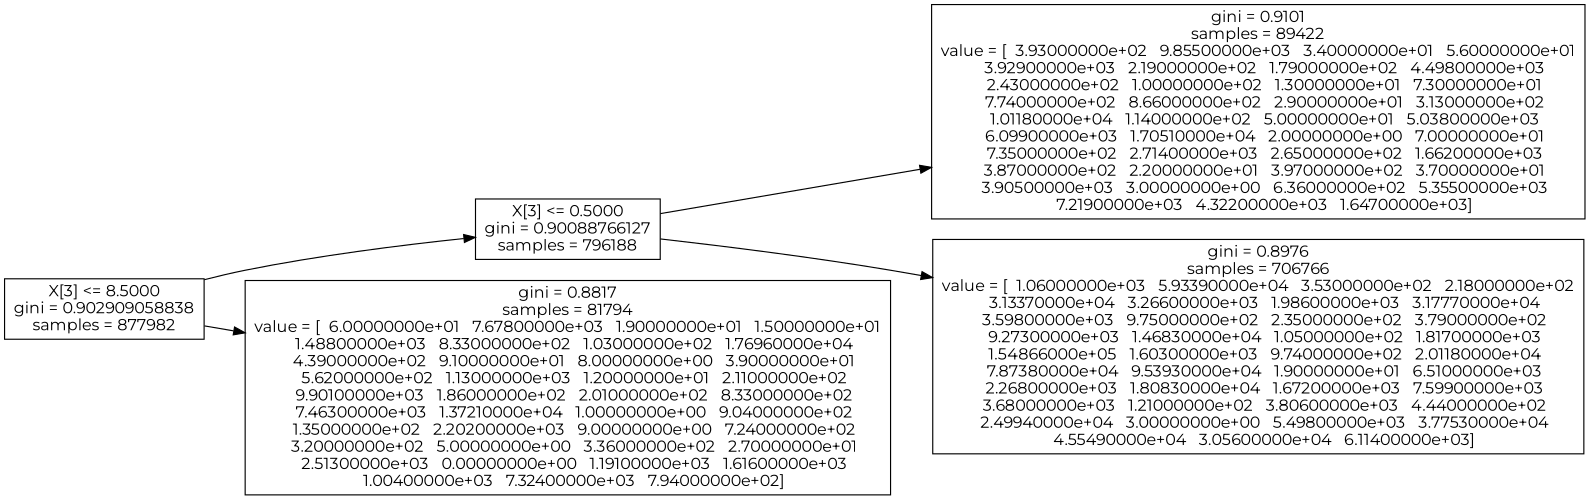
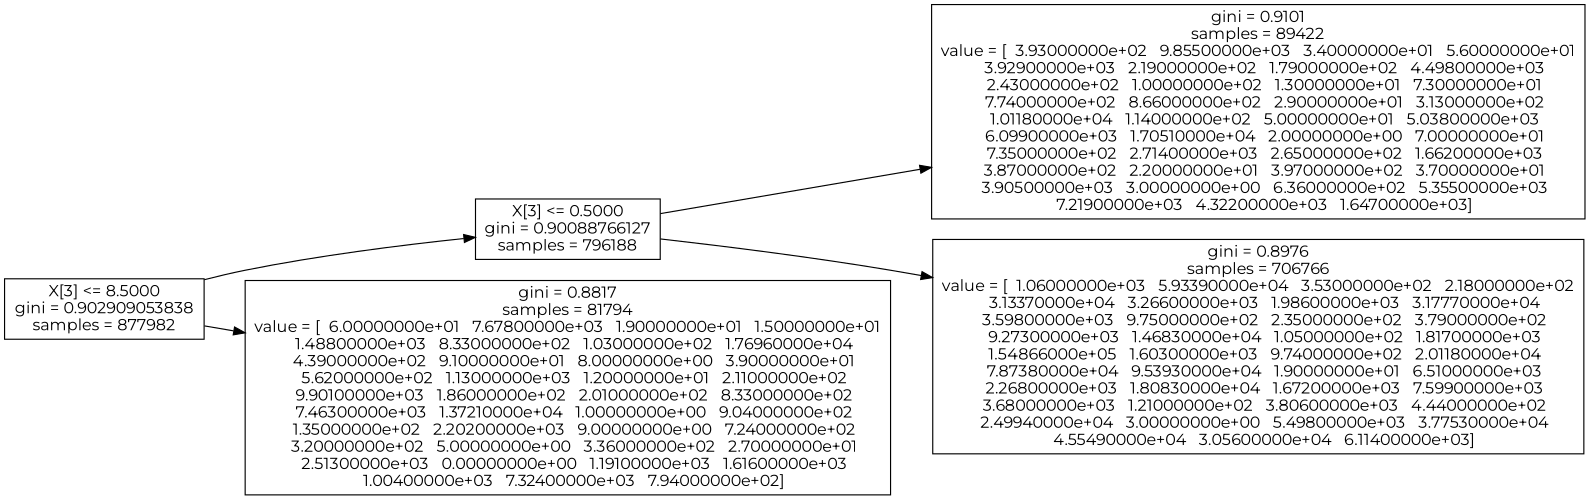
node "X[3] <= 8.5000 gini = 0.902909058838 samples = 877982": label "X[3] <= 8.5000 gini = 0.902909058838 samples = 877982" -> "X[3] <= 8.5000 gini = 0.902909053838 samples = 877982"
